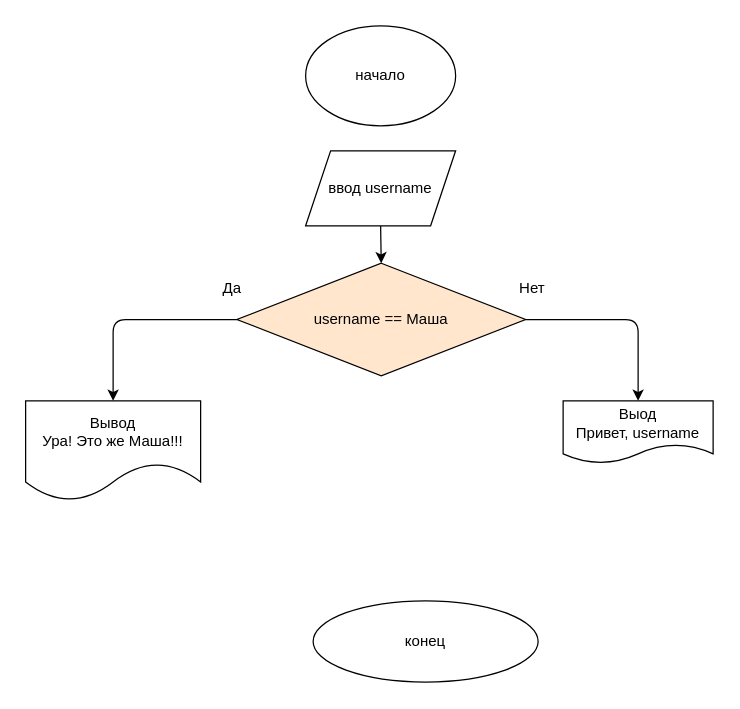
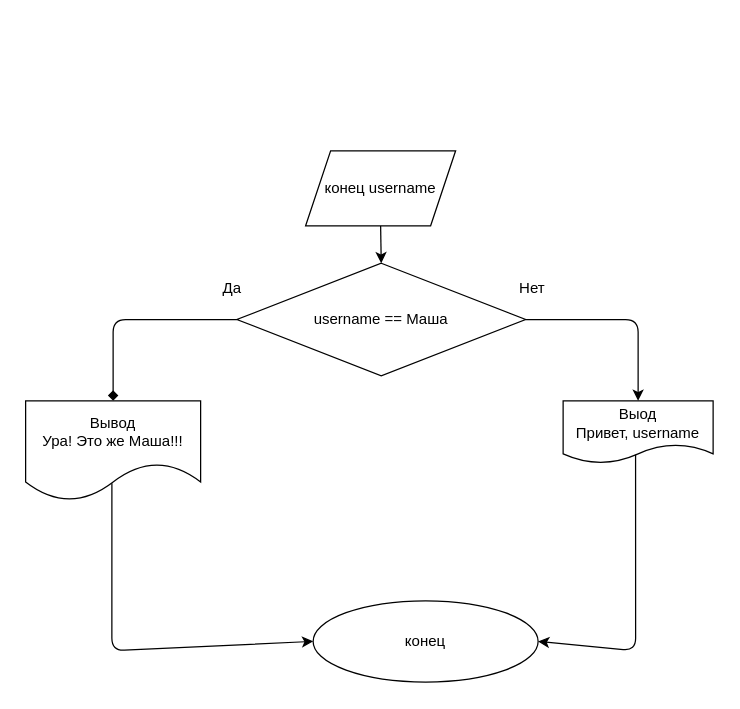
node "начало": removed
node "ввод username": label "ввод username" -> "конец username"
node "username == Маша": fillcolor #ffe6cc -> #ffffff
edge "username == Маша" -> "Вывод Ура! Это же Маша!!!": arrowhead classic -> diamond
edge "Выод Привет, username" -> "конец": added
edge "Вывод Ура! Это же Маша!!!" -> "конец": added
